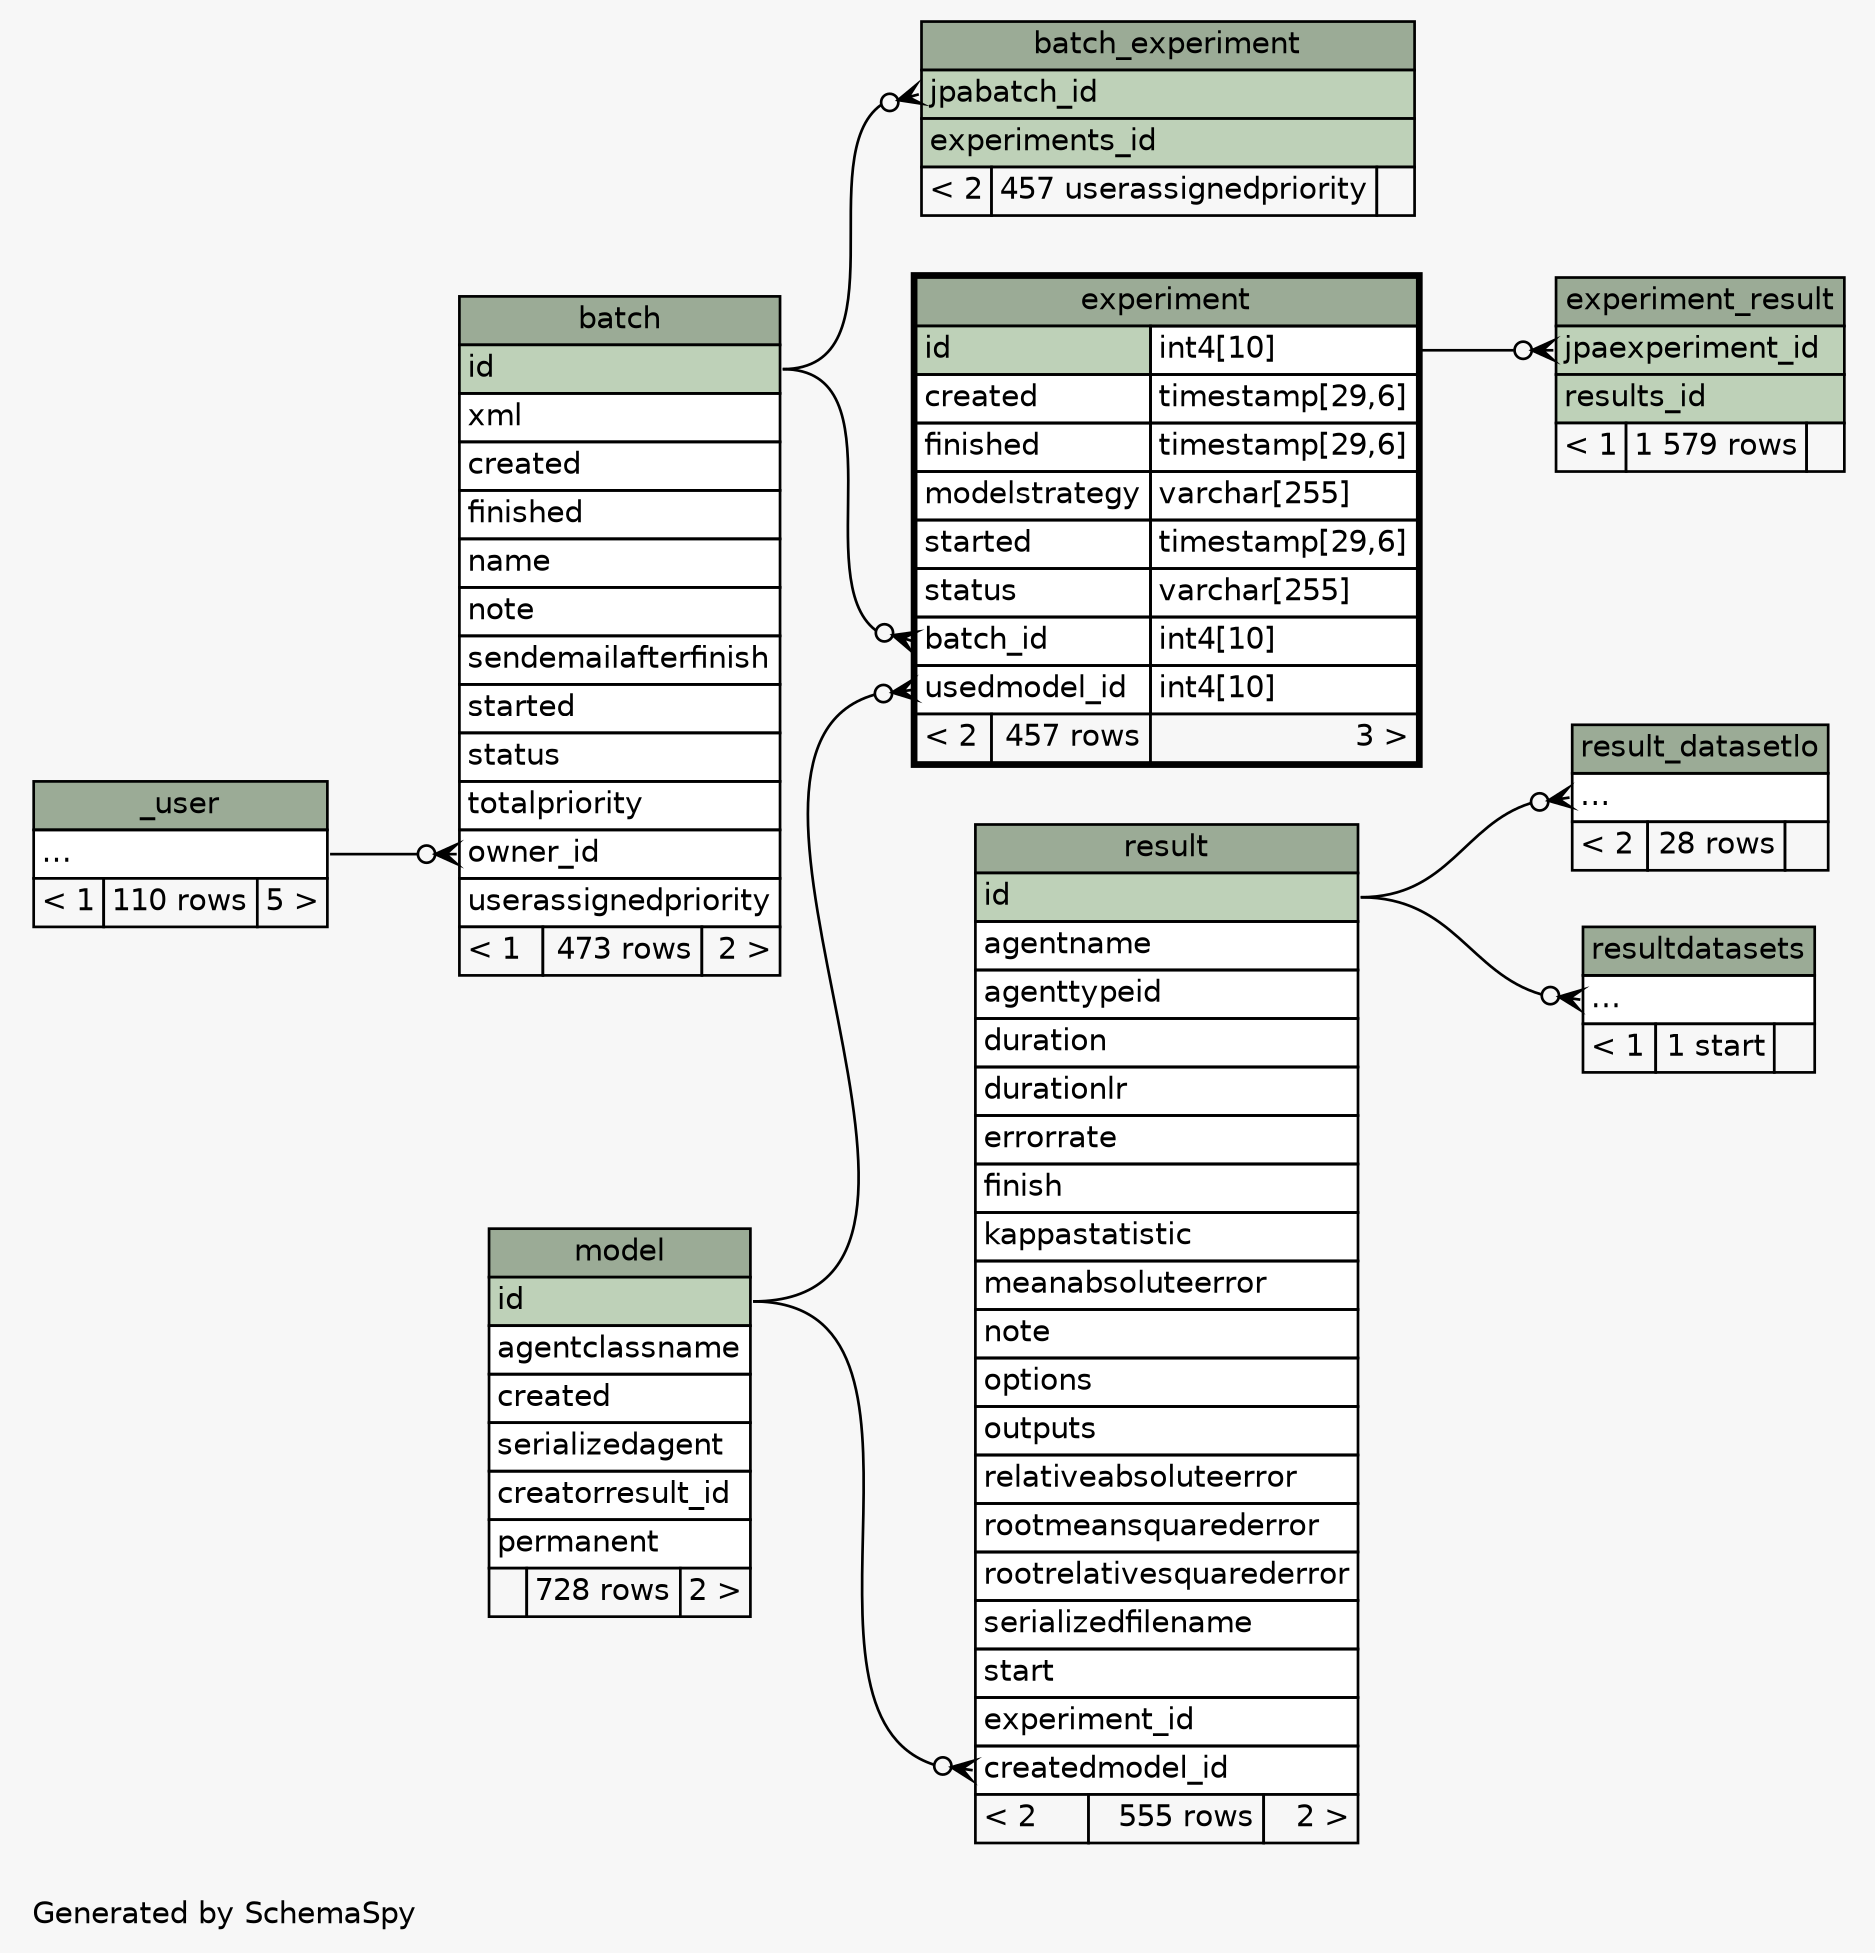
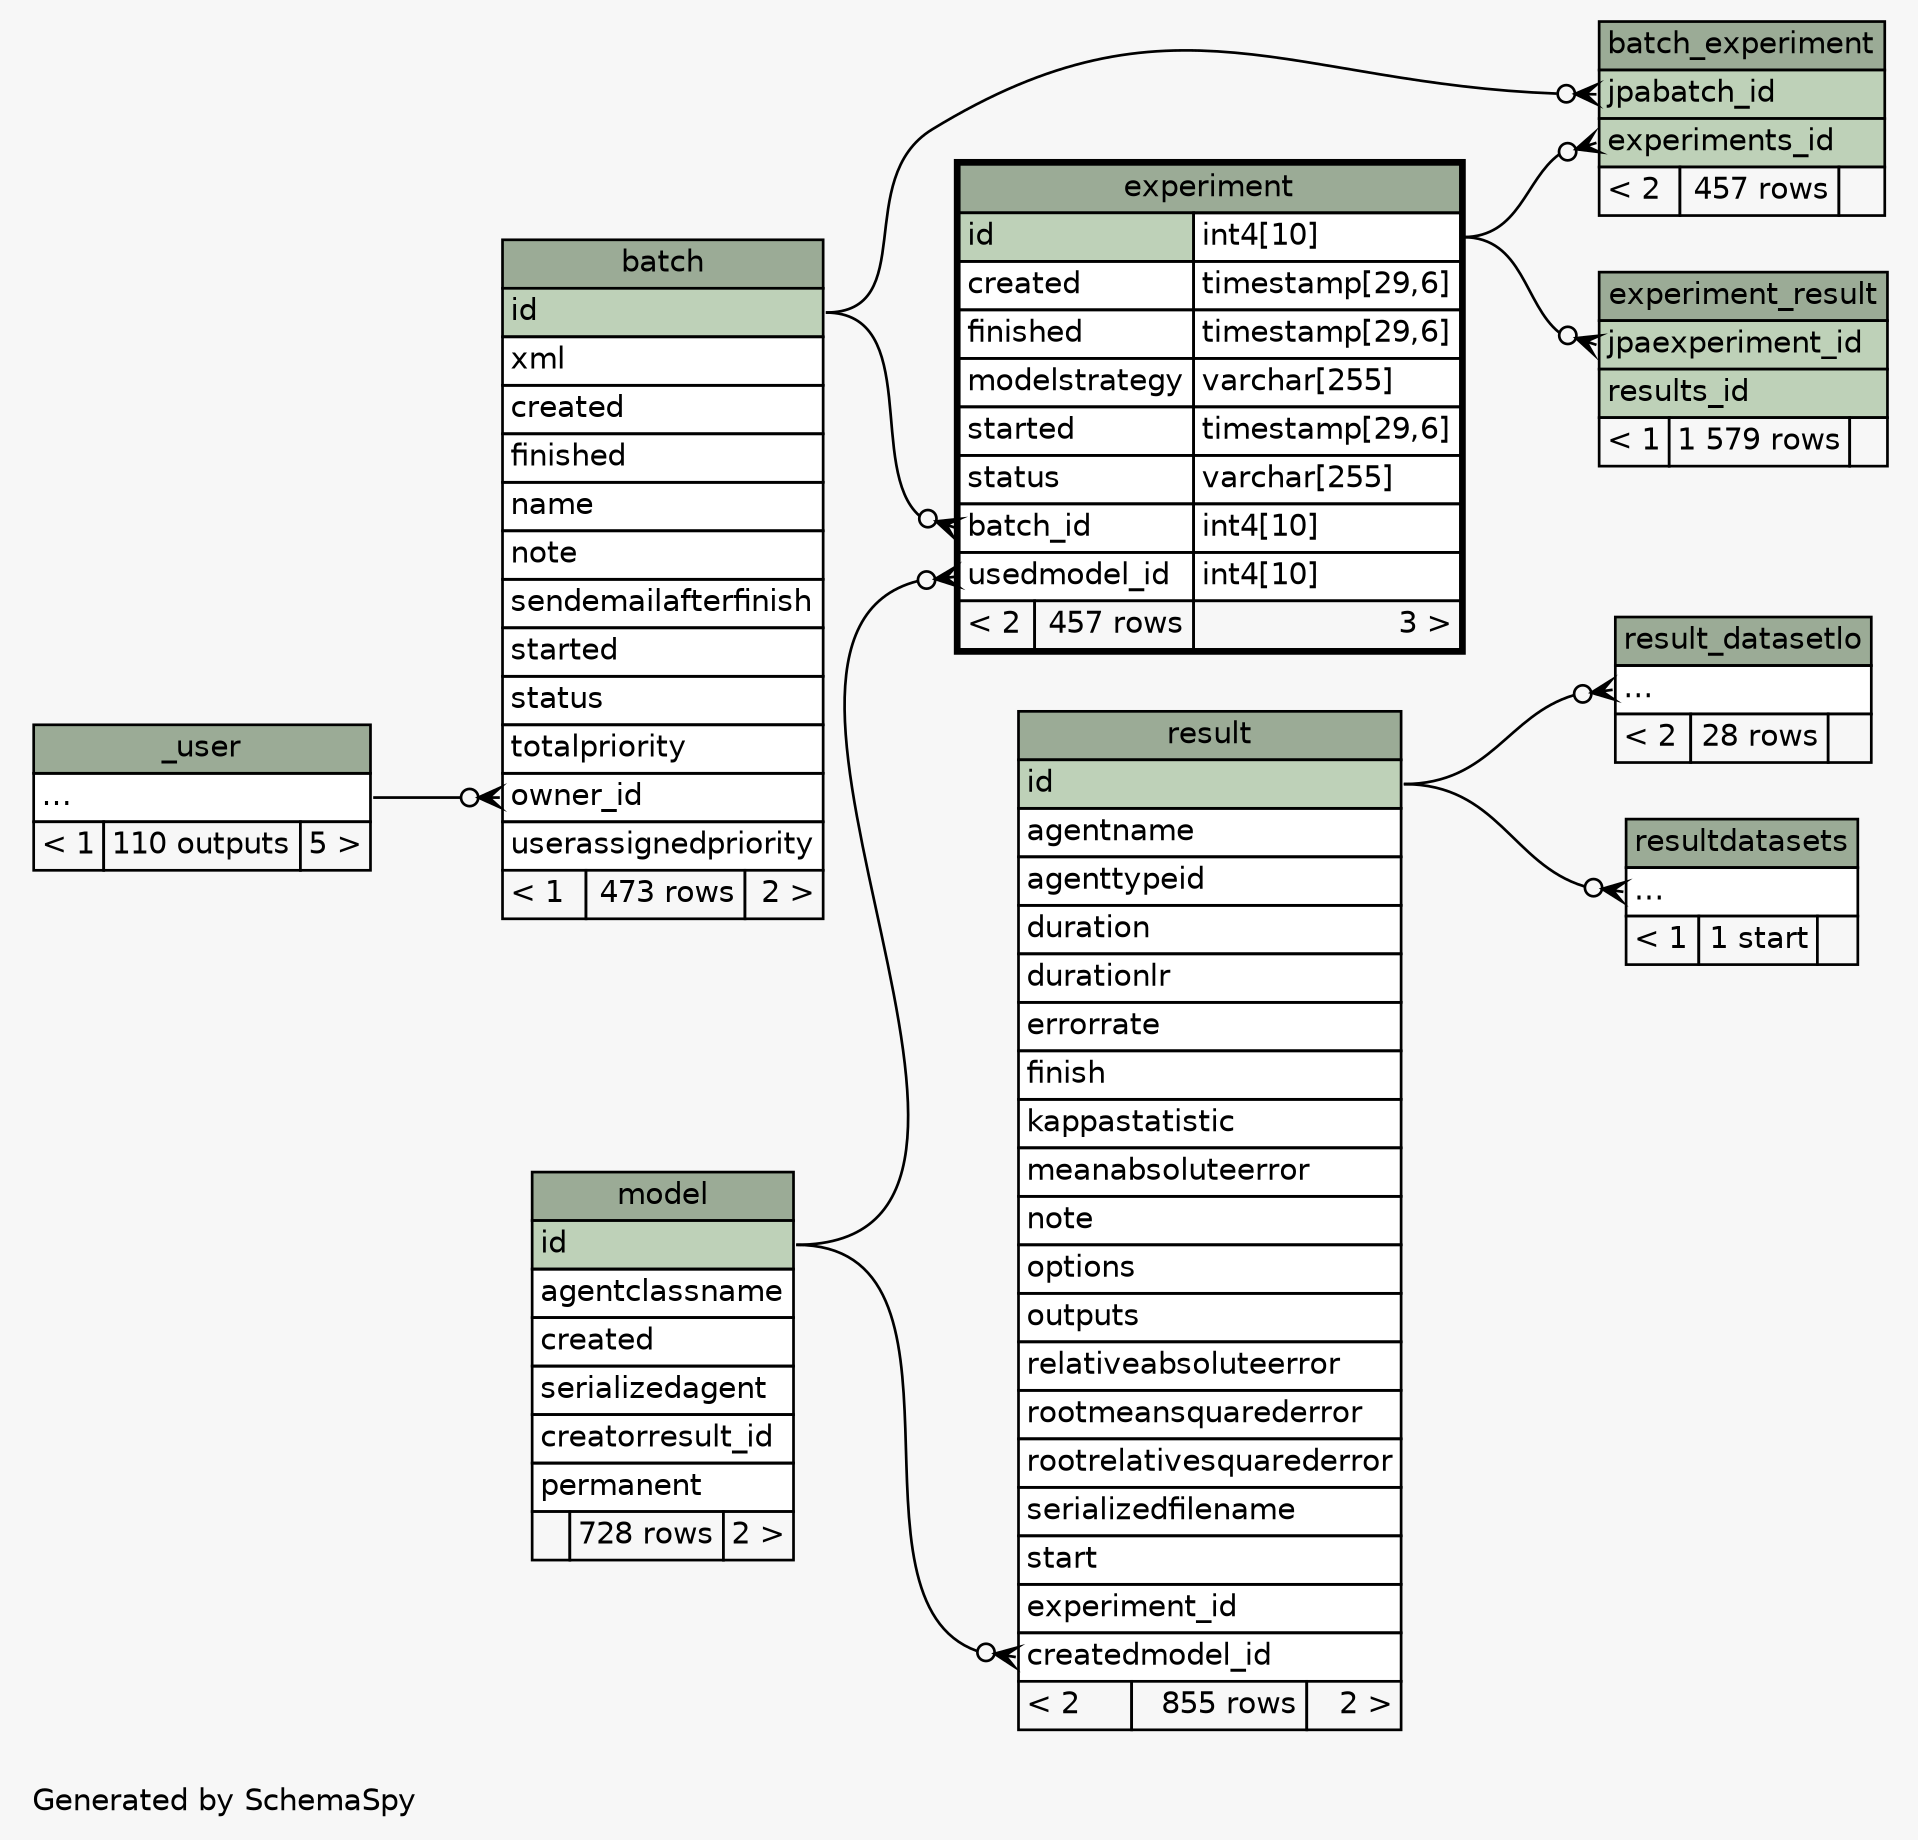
node "batch_experiment": text "457 userassignedpriority" -> "457 rows"
edge "experiment" -> "batch_experiment": added
node "_user": text "110 rows" -> "110 outputs"
node "result": text "555 rows" -> "855 rows"
